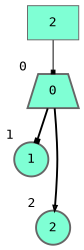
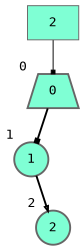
edge "0 0" -> "2 2": now "1 1" -> "2 2"
